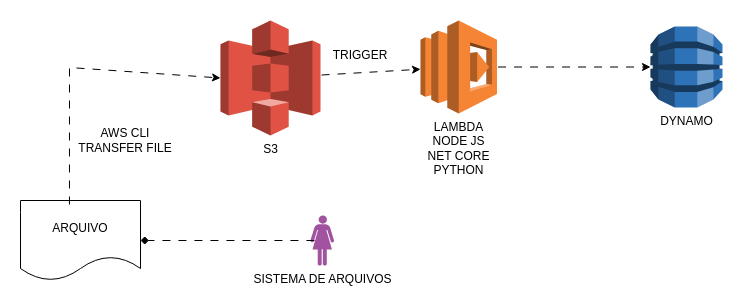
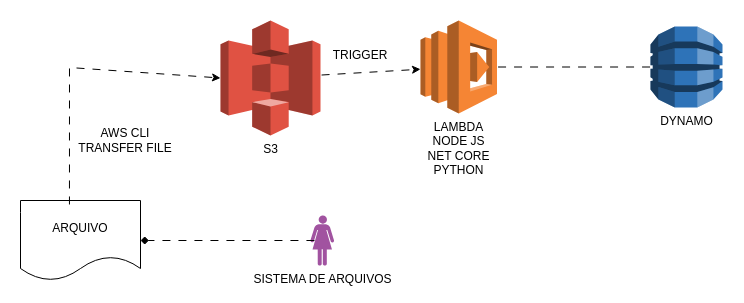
edge "LAMBDA NODE JS NET CORE PYTHON" -> "DYNAMO": arrowhead classic -> none
